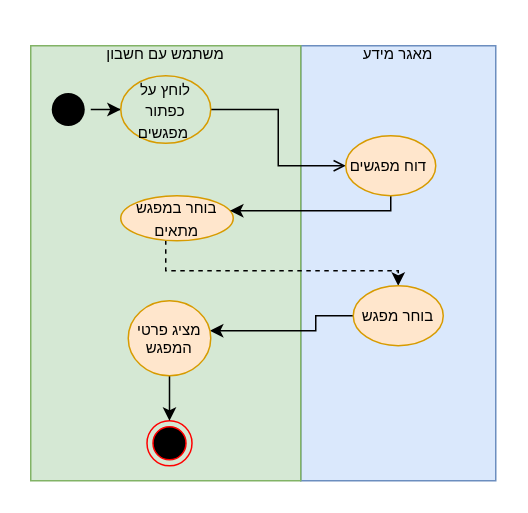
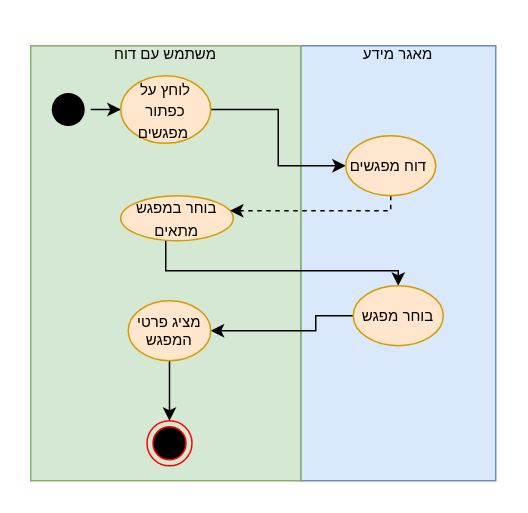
node "משתמש עם חשבון": label "משתמש עם חשבון" -> "משתמש עם דוח"
node "לוחץ על כפתור מפגשים": fillcolor #d5e8d4 -> #ffe6cc
edge "לוחץ על כפתור מפגשים" -> "דוח מפגשים": arrowhead open -> classic
edge "דוח מפגשים" -> "בוחר במפגש מתאים": style solid -> dashed
edge "בוחר במפגש מתאים" -> "בוחר מפגש": style dashed -> solid
node "מציג פרטי המפגש": size 83x75 -> 83x60
